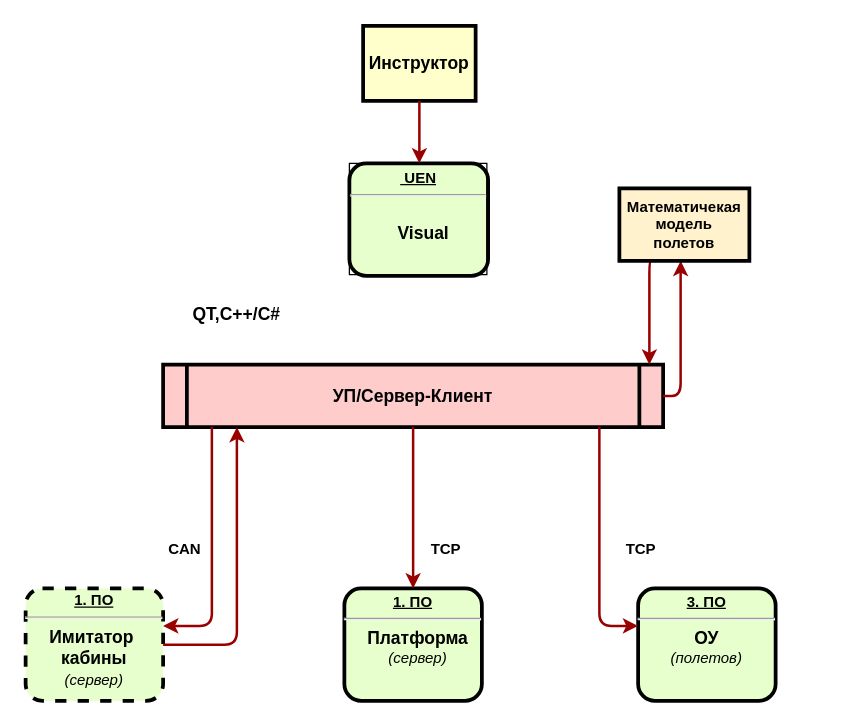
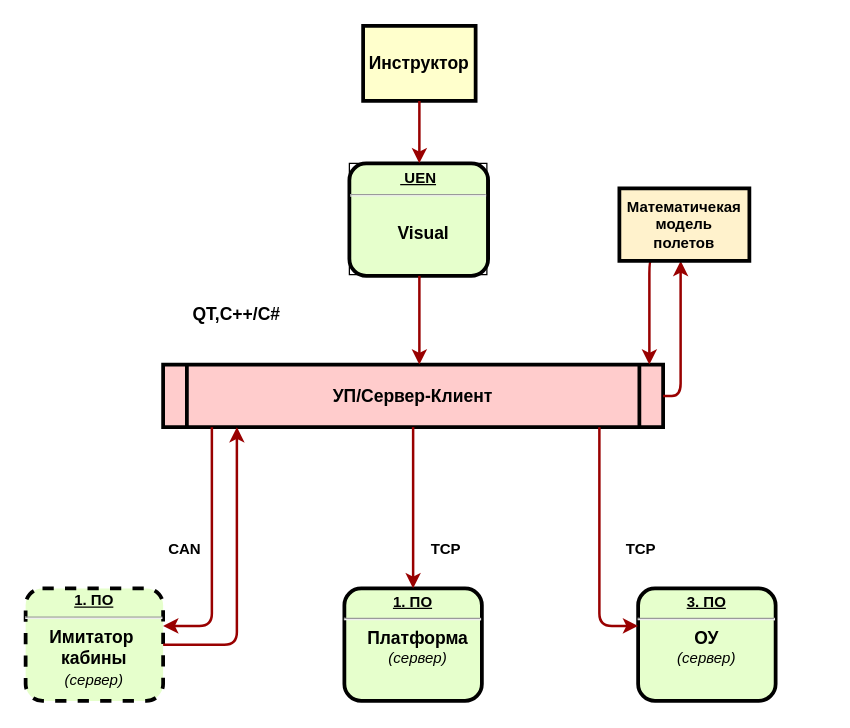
edge "UEN Visual" -> "УП/Сервер-Клиент": added
node "3. ПО ОУ (полетов)": label "3. ПО ОУ (полетов)" -> "3. ПО ОУ (сервер)"
